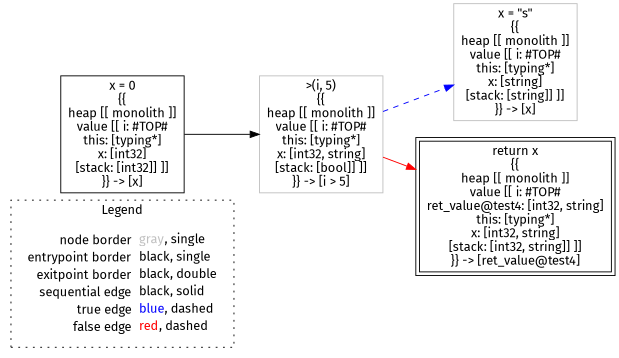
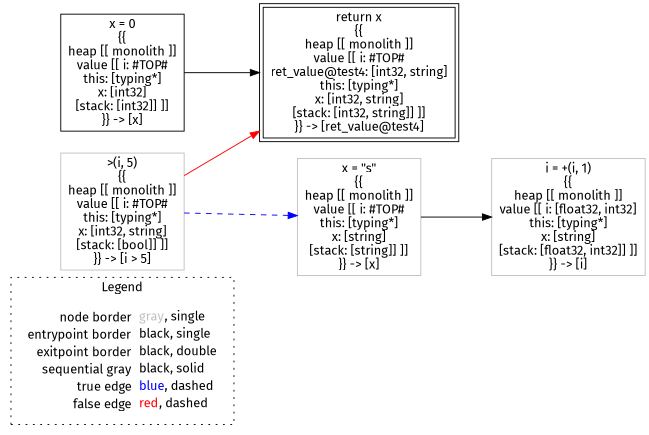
edge "x = 0" -> ">(i, 5)": now "x = 0" -> "return x"
node "i = +(i, 1)": added
node "node border": text "sequential edge" -> "sequential gray"
